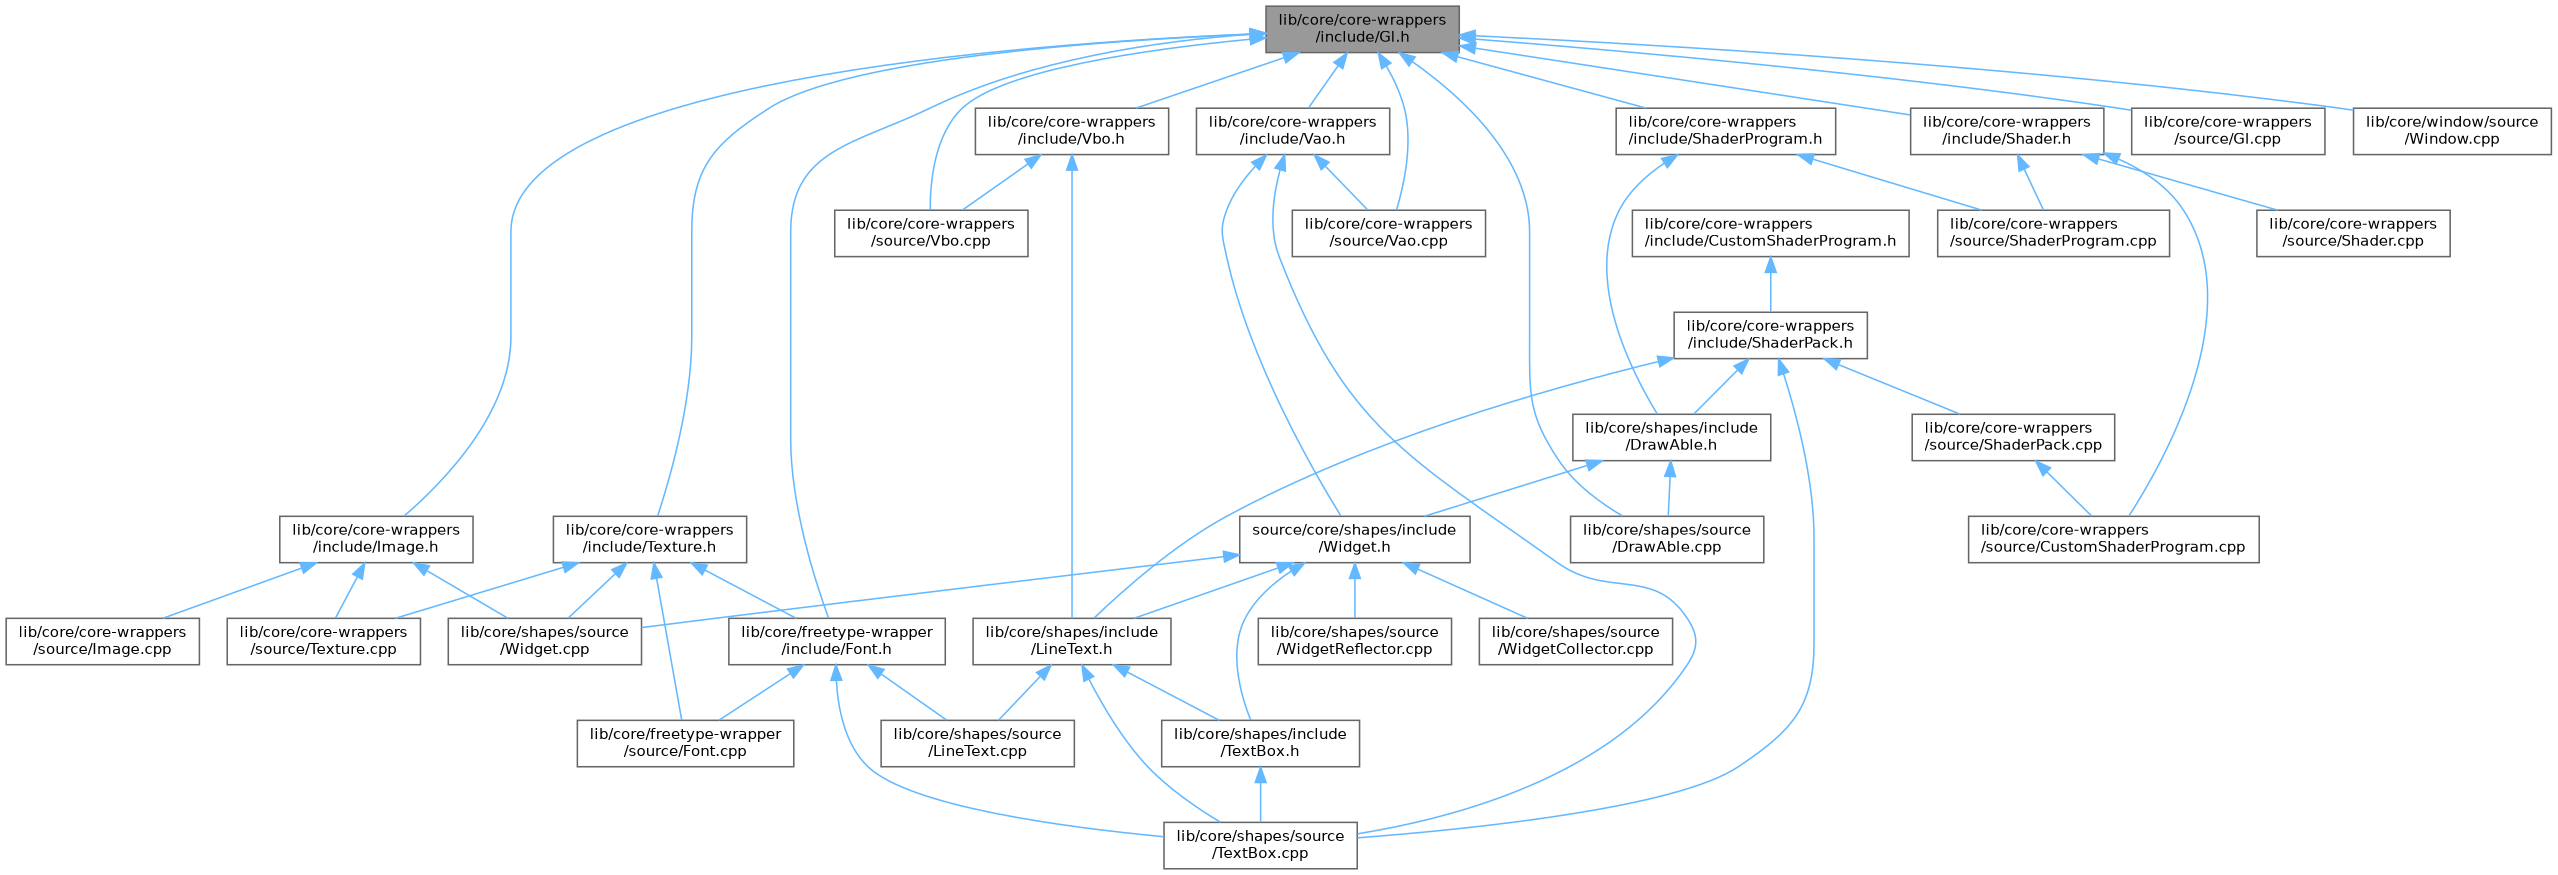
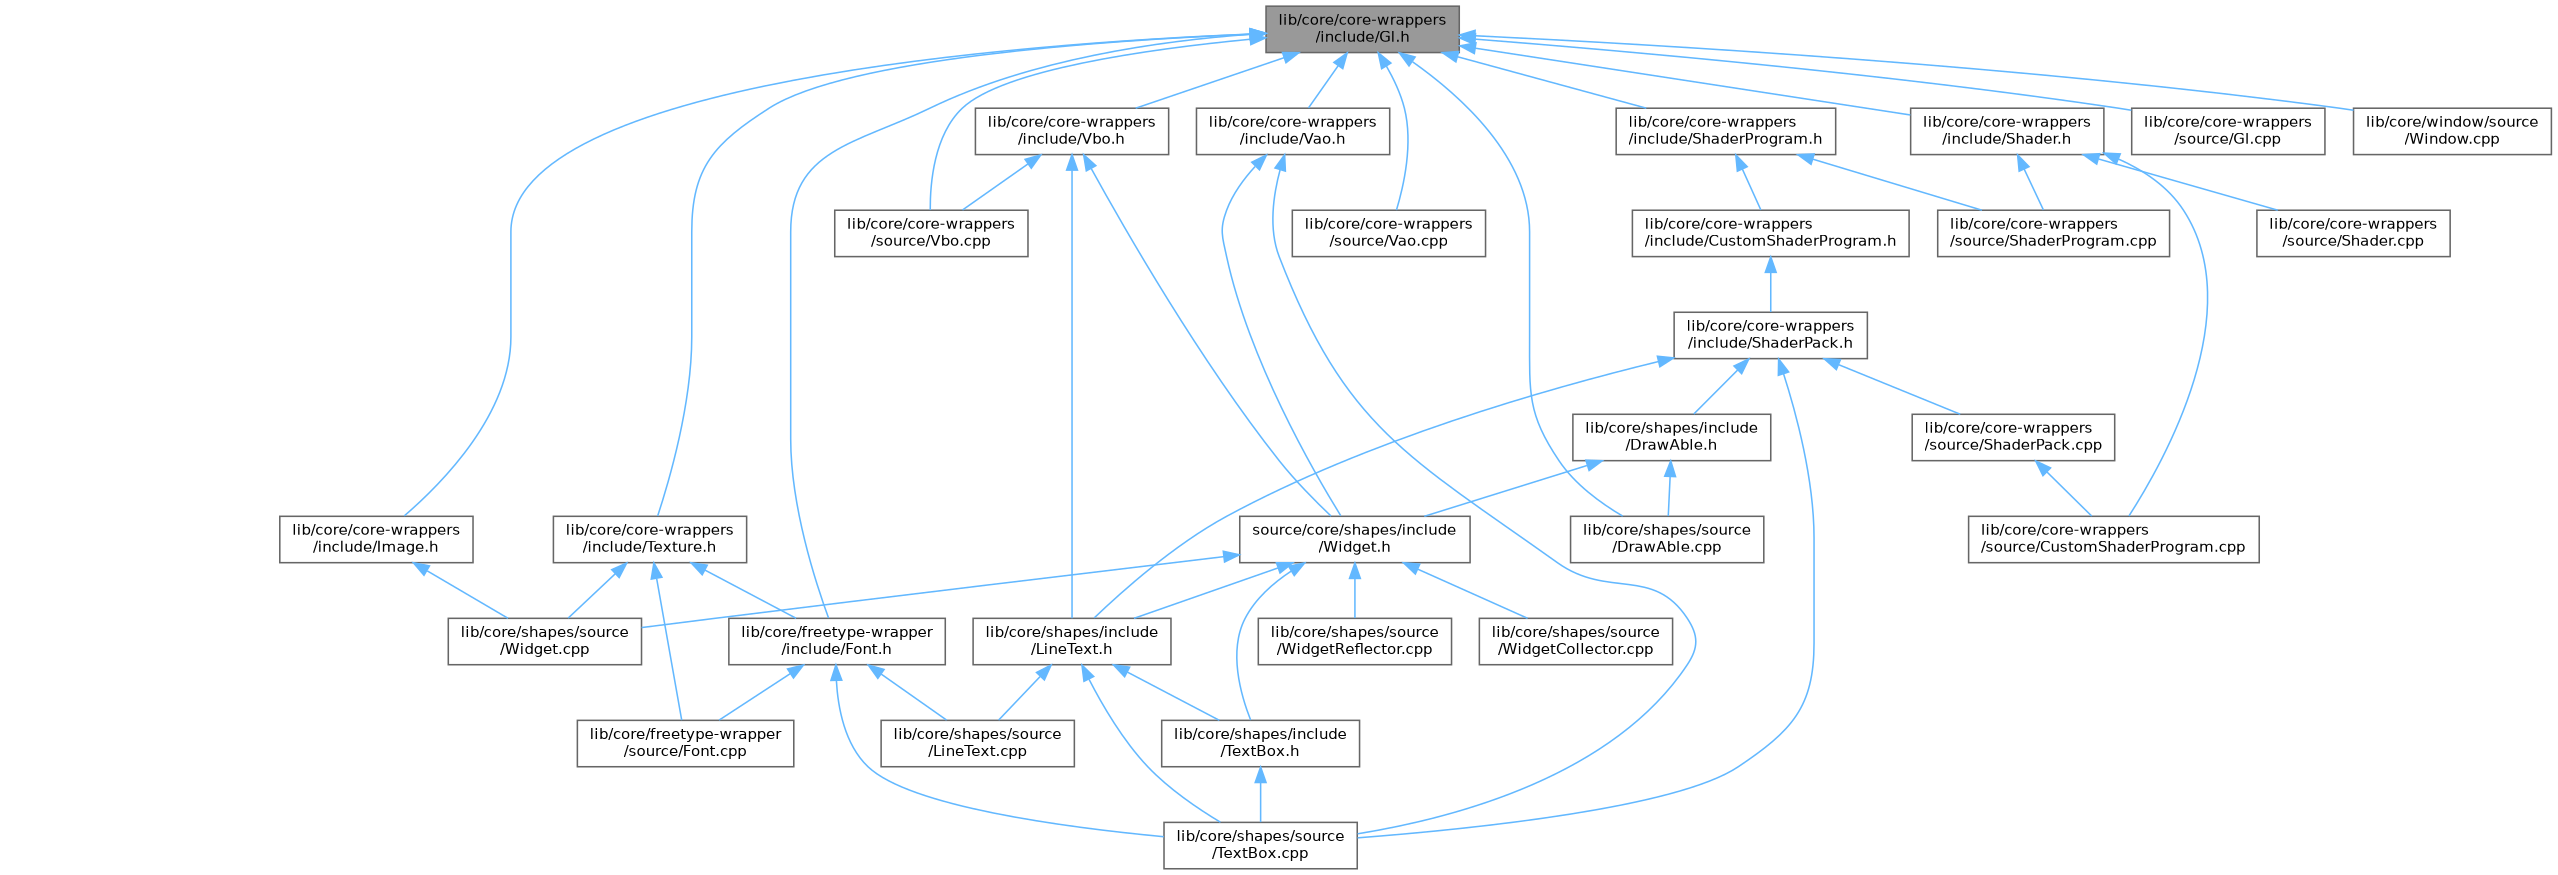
edge "lib/core/core-wrappers /source/Vao.cpp" -> "lib/core/core-wrappers /include/Vao.h": removed
edge "lib/core/shapes/include /DrawAble.h" -> "lib/core/core-wrappers /include/ShaderProgram.h": now "lib/core/core-wrappers /include/CustomShaderProgram.h" -> "lib/core/core-wrappers /include/ShaderProgram.h"
edge "source/core/shapes/include /Widget.h" -> "lib/core/core-wrappers /include/Vbo.h": added
node "lib/core/core-wrappers /source/Image.cpp": removed
node "lib/core/core-wrappers /source/Texture.cpp": removed
